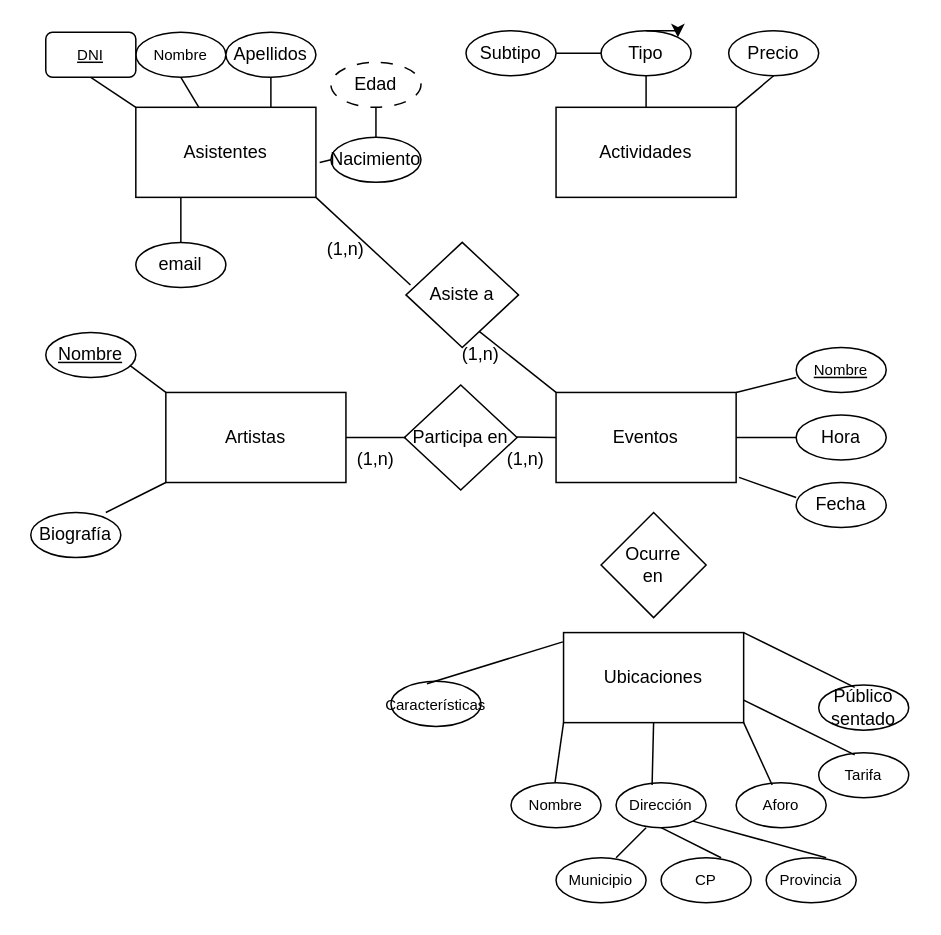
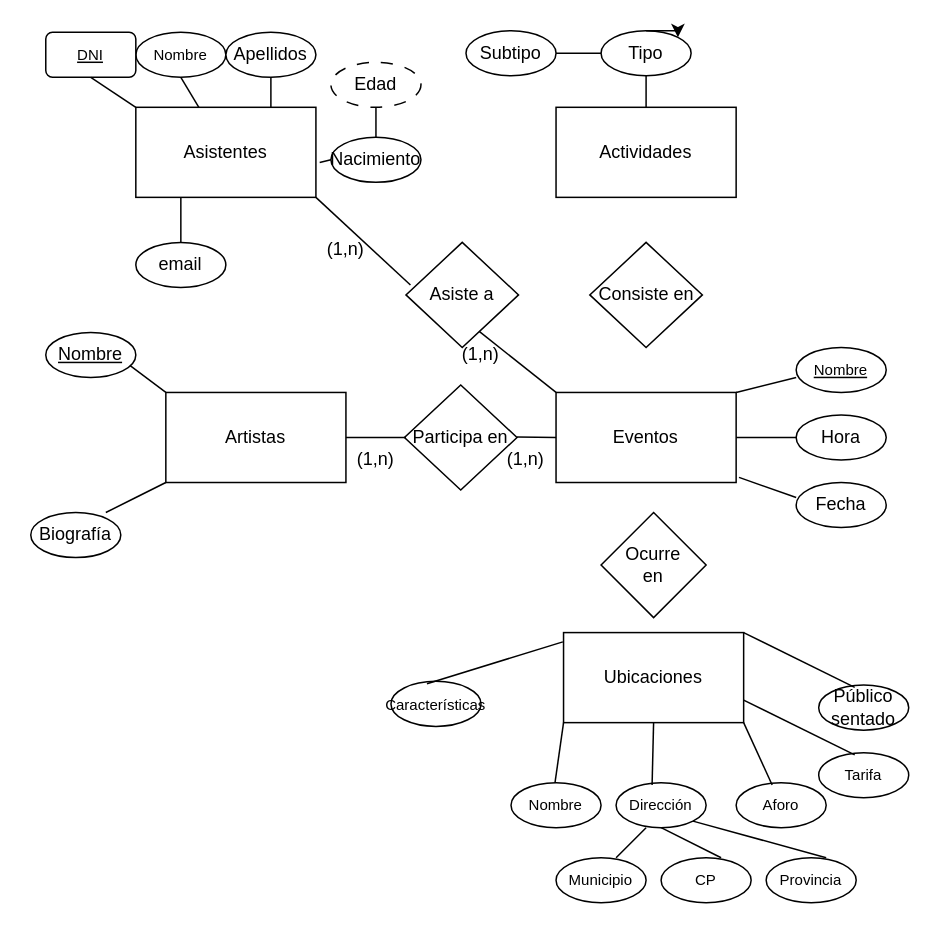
node "Precio": removed
edge "Precio" -- "Actividades": removed
node "Consiste en": added
